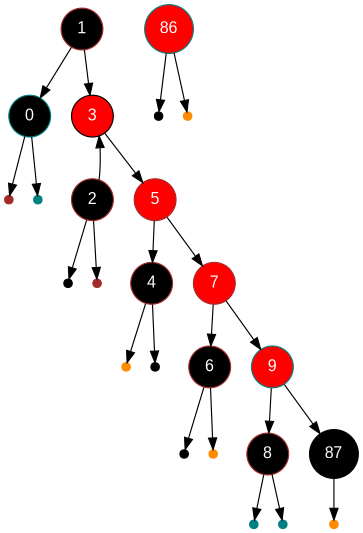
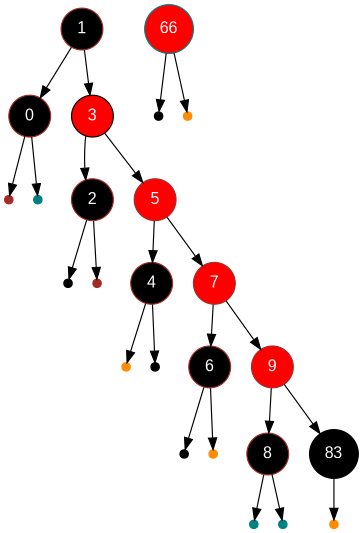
node "86": label "86" -> "66"
node "0": color teal -> brown
edge "2" -> "3": reversed
node "9": color teal -> brown
node "87": label "87" -> "83"
